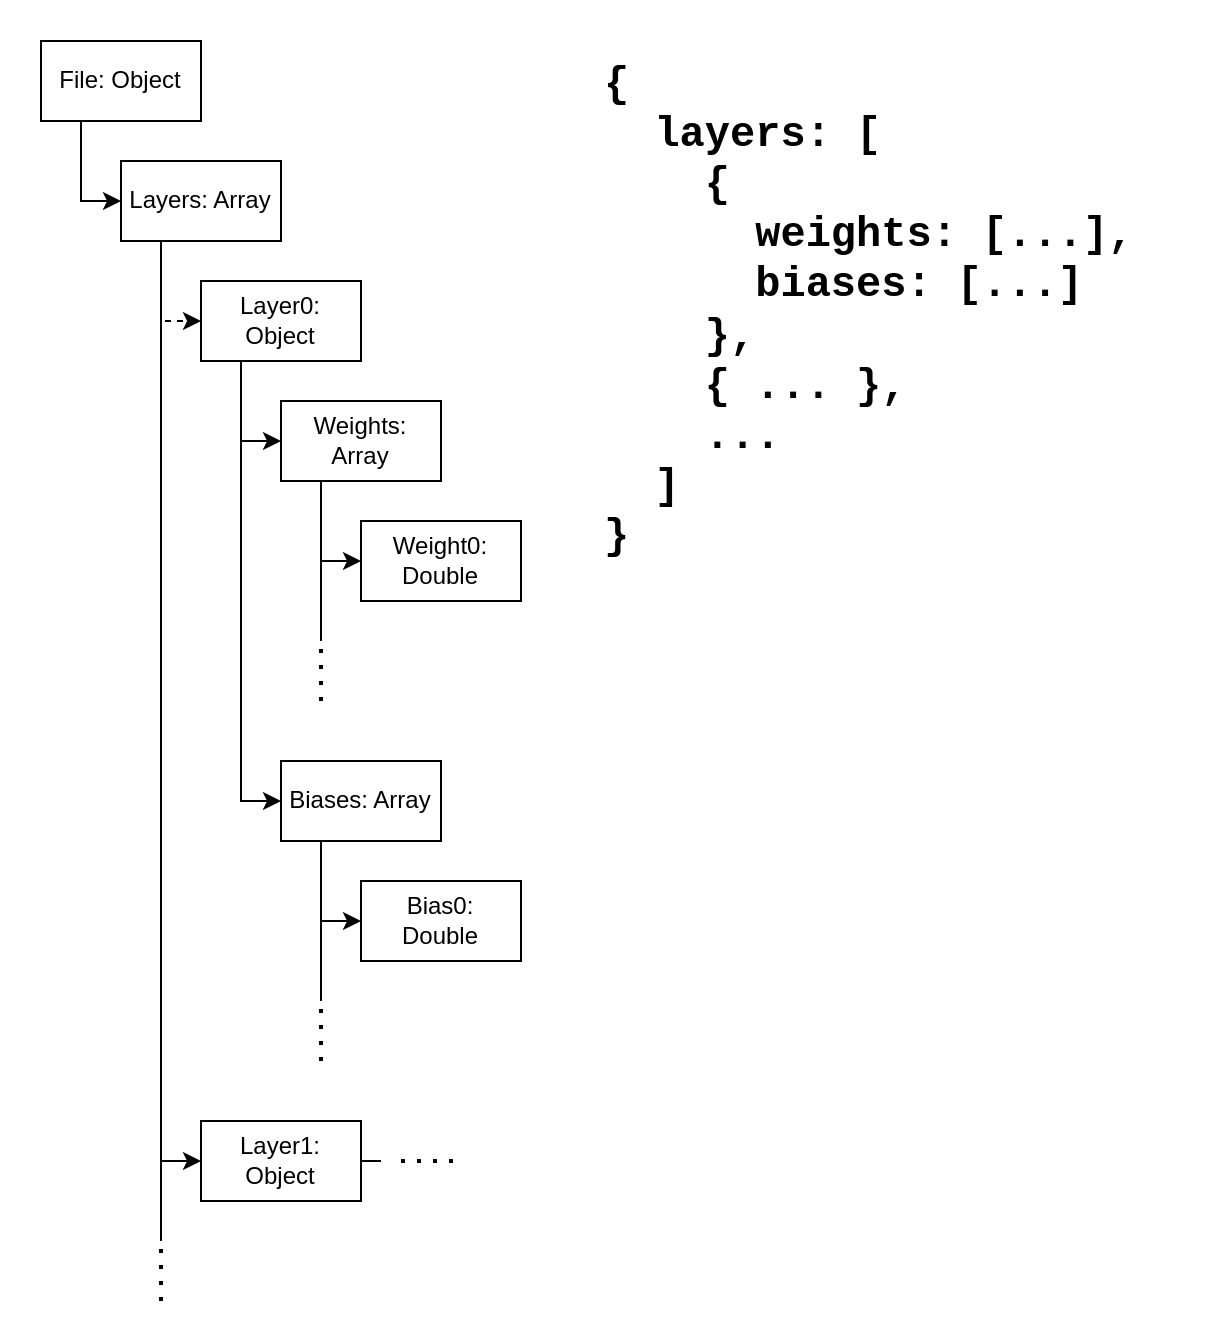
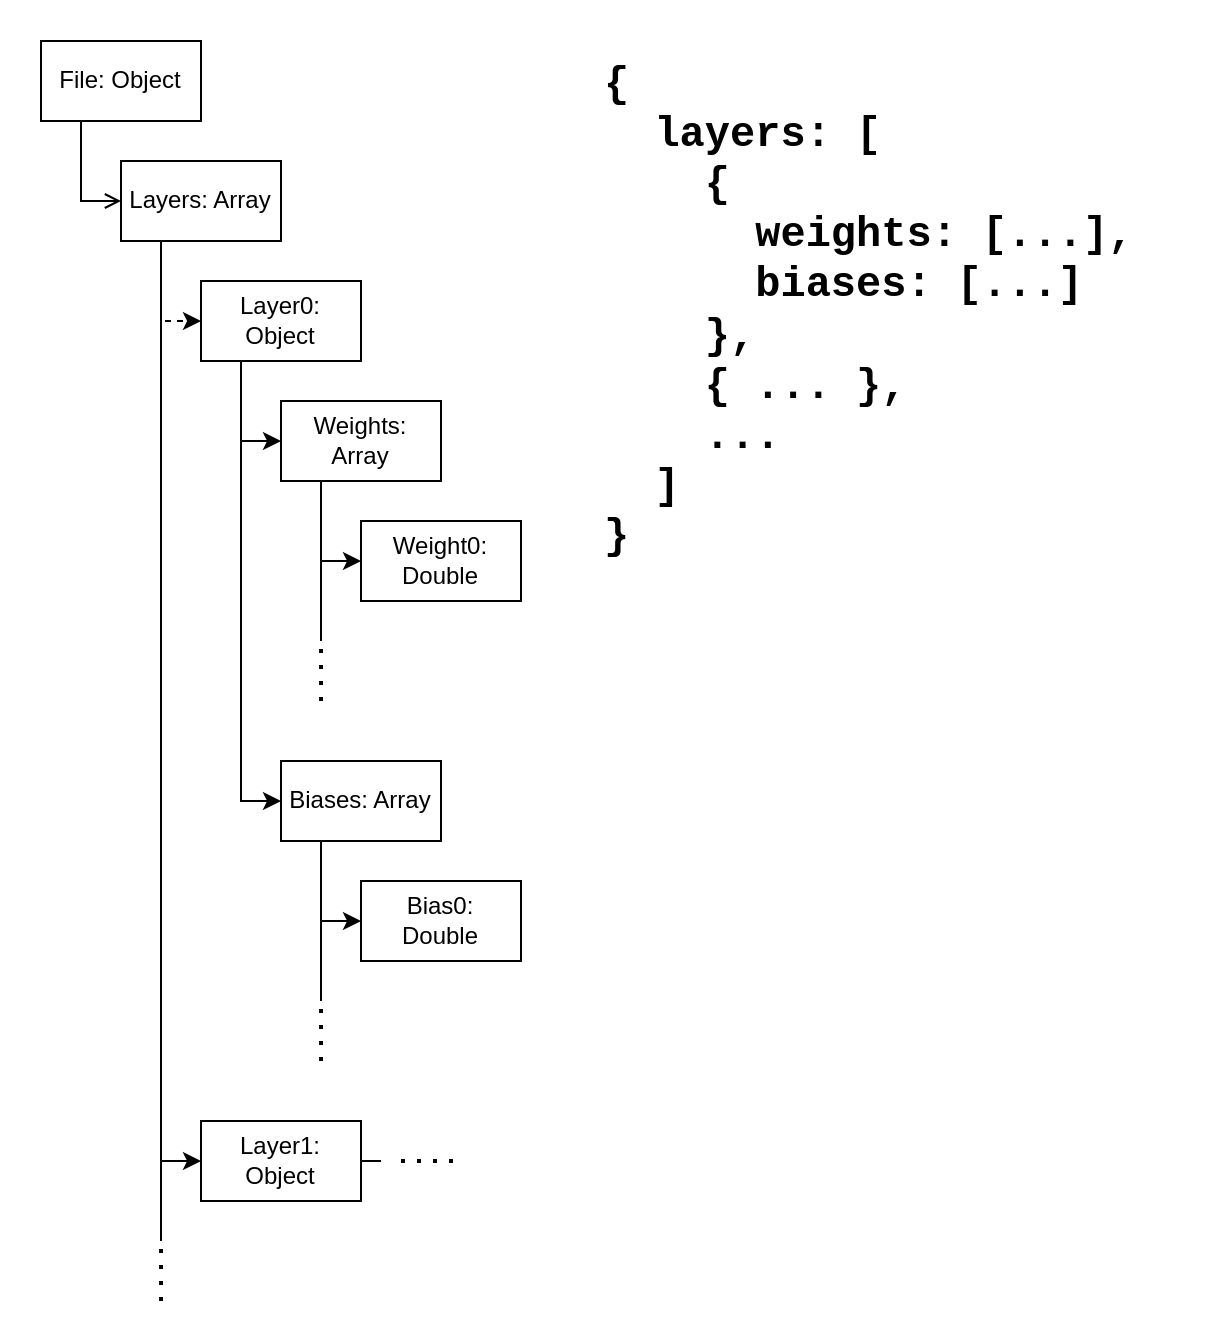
edge "File: Object" -> "Layers: Array": arrowhead classic -> open
